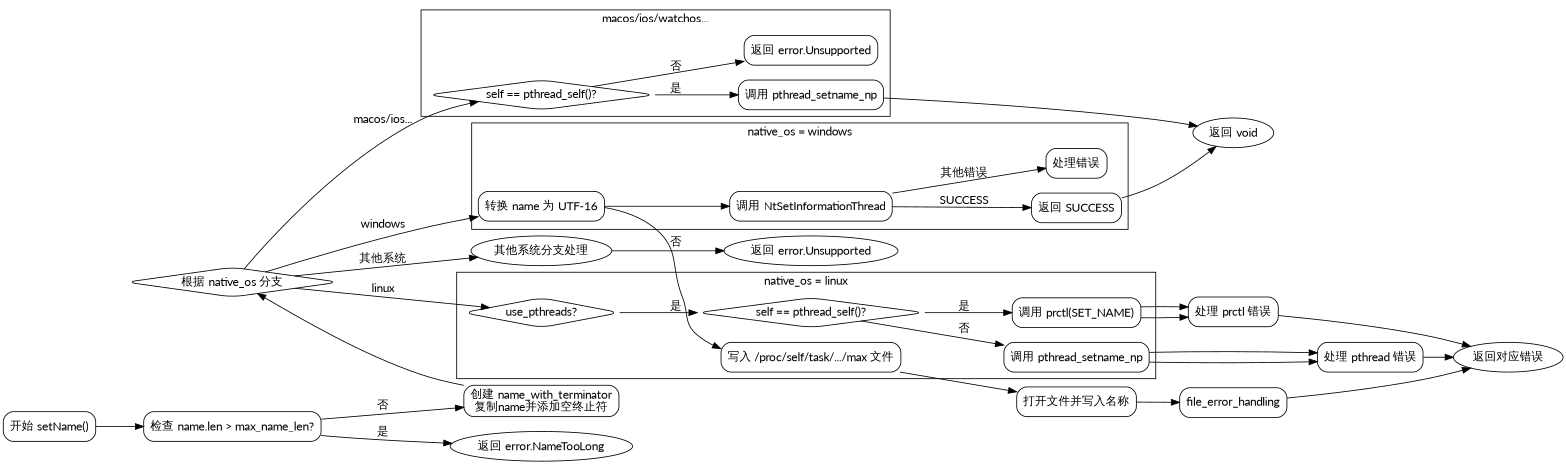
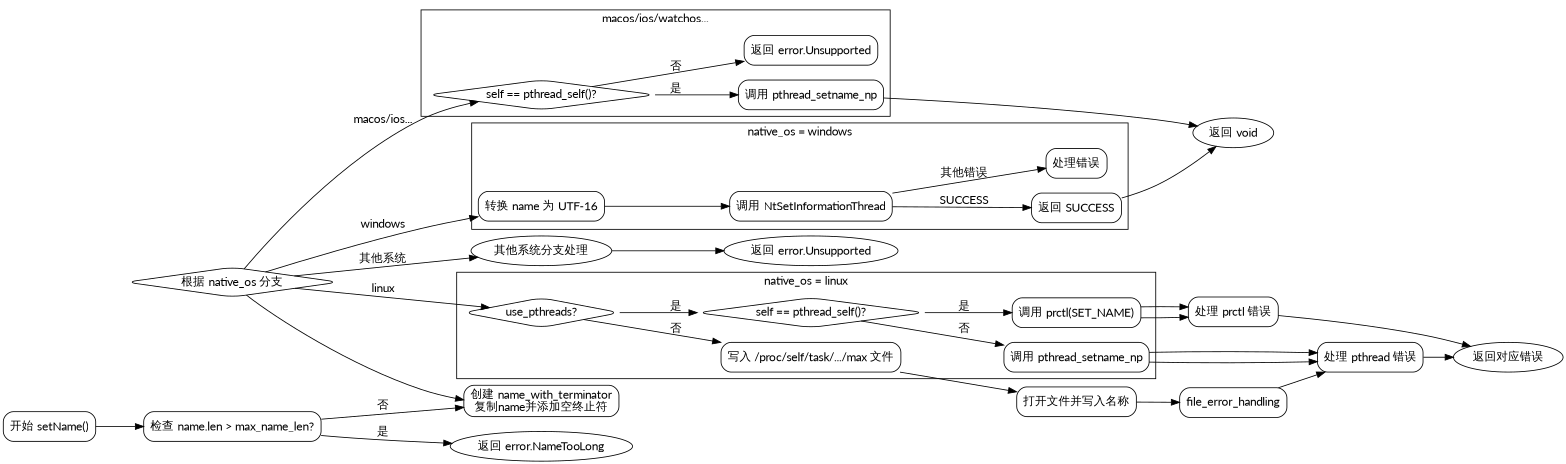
edge "转换 name 为 UTF-16" -> "写入 /proc/self/task/.../max 文件": now "use_pthreads?" -> "写入 /proc/self/task/.../max 文件"
edge "创建 name_with_terminator 复制name并添加空终止符" -> "根据 native_os 分支": reversed
edge "file_error_handling" -> "返回对应错误": now "file_error_handling" -> "处理 pthread 错误"
